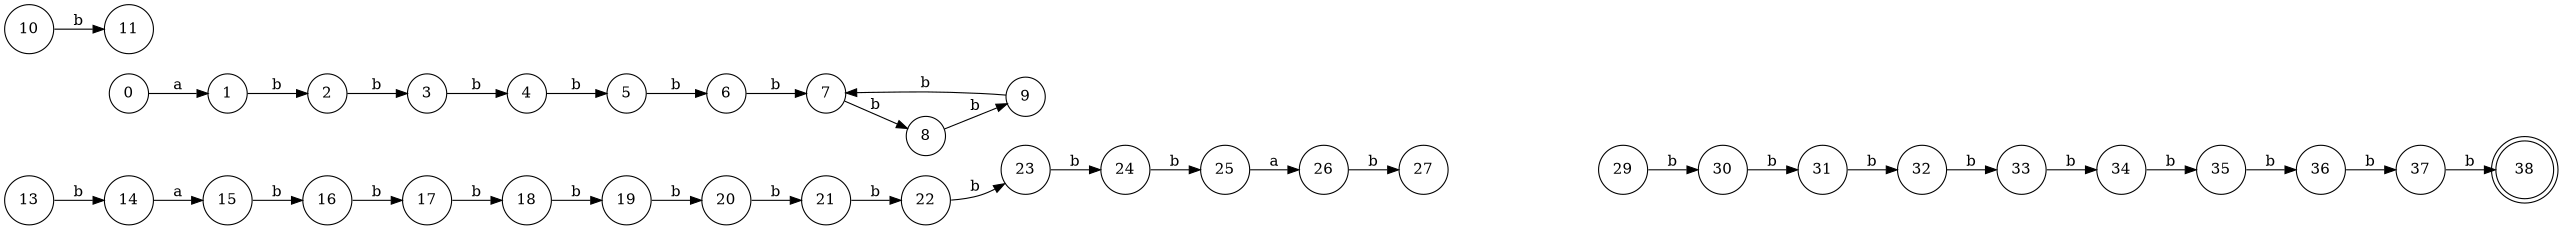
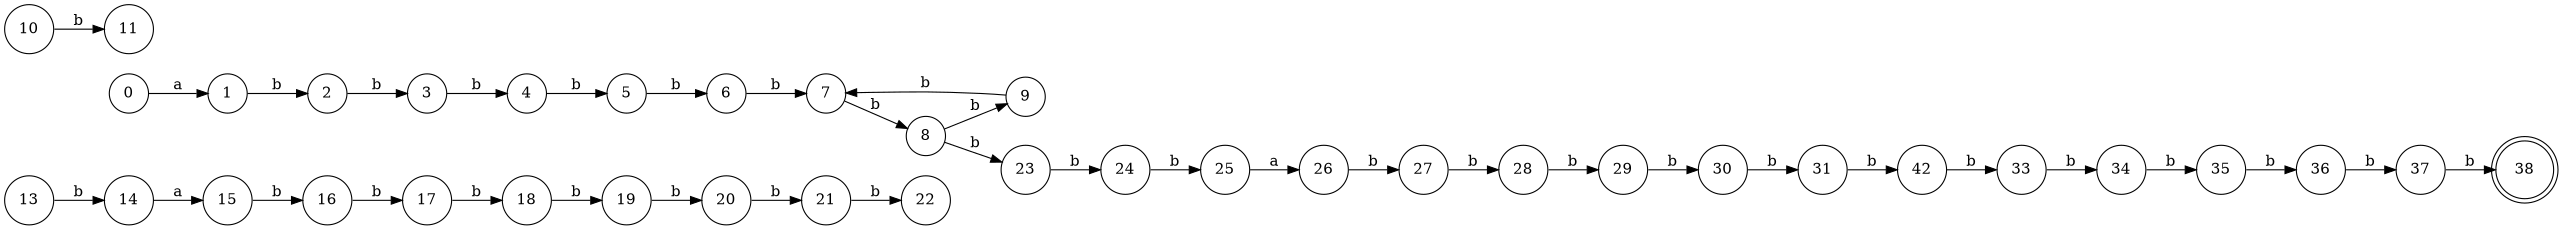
node "28": added
node "32": label "32" -> "42"
edge "22" -> "23": now "8" -> "23"
